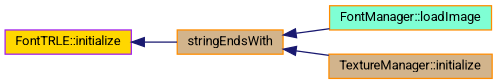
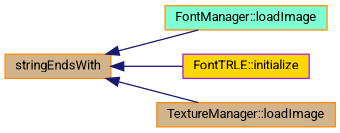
edge "stringEndsWith" -> "FontTRLE::initialize": reversed
node "TextureManager::initialize": label "TextureManager::initialize" -> "TextureManager::loadImage"
